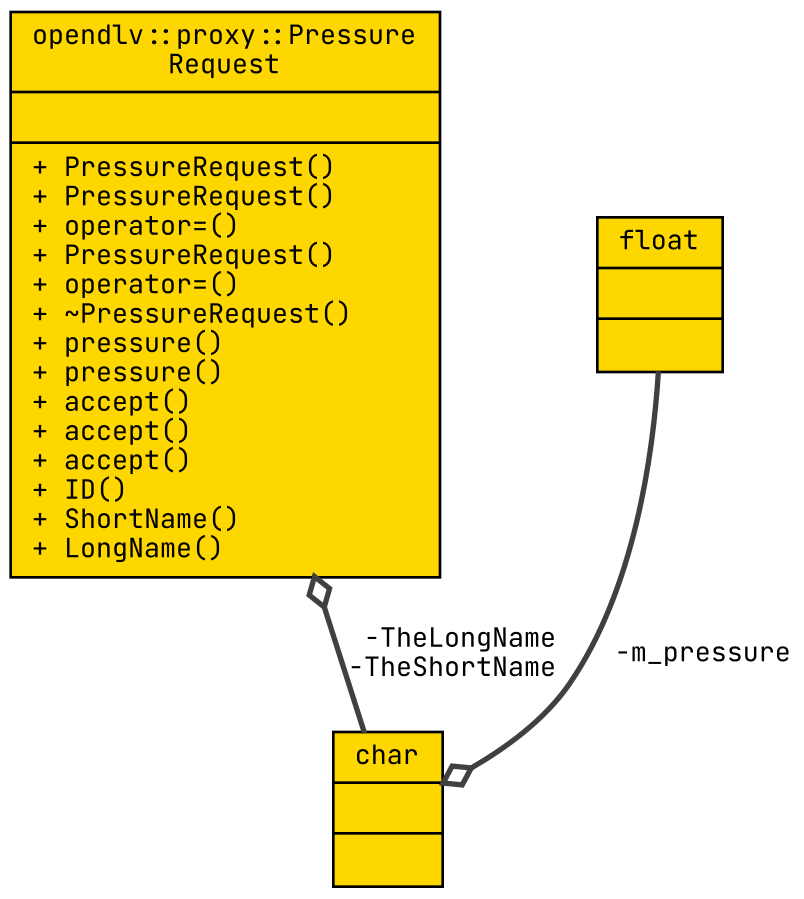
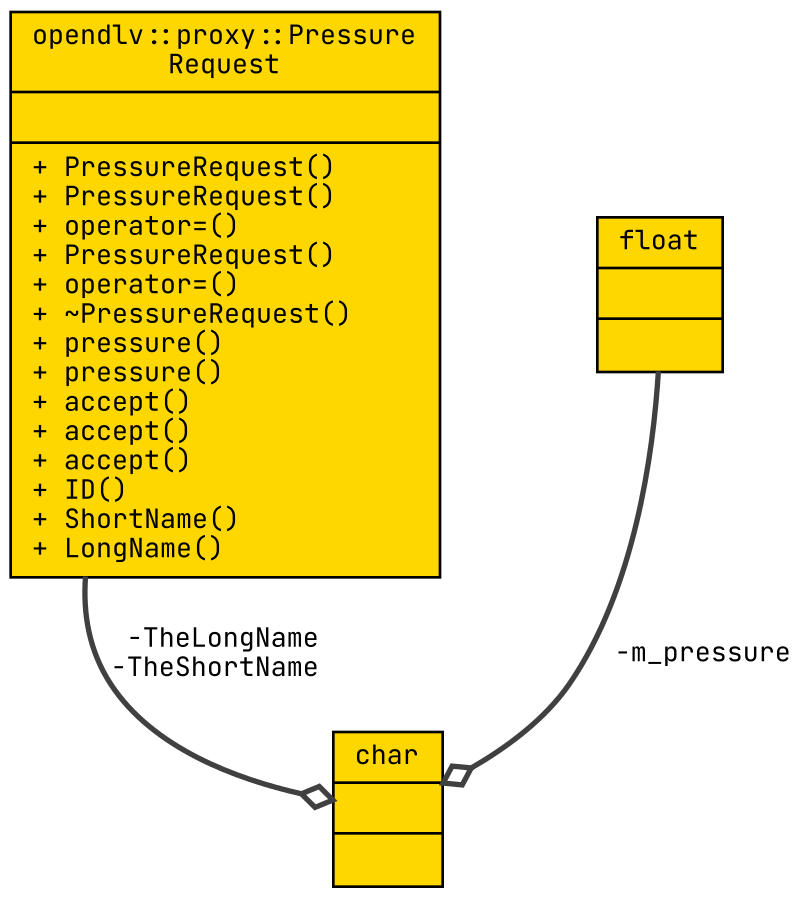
edge "char" -> "opendlv::proxy::Pressure": reversed
